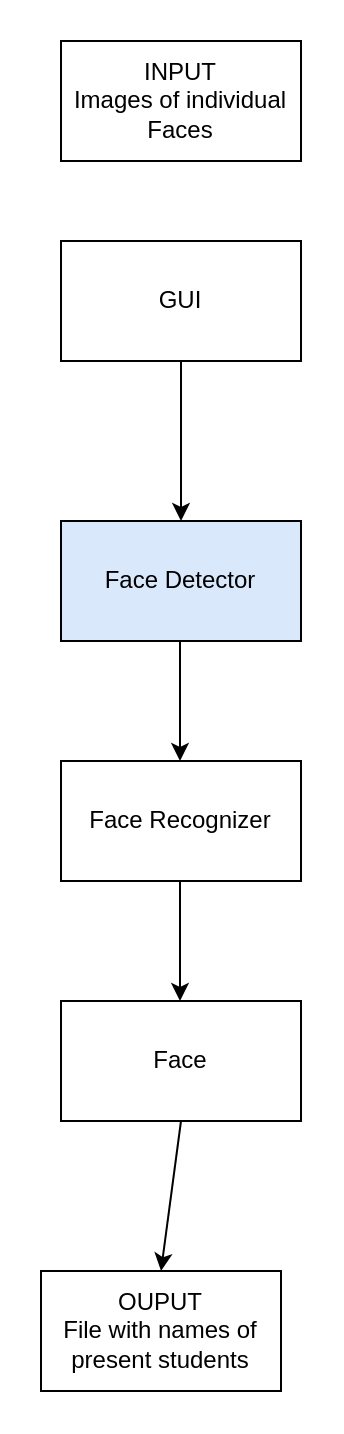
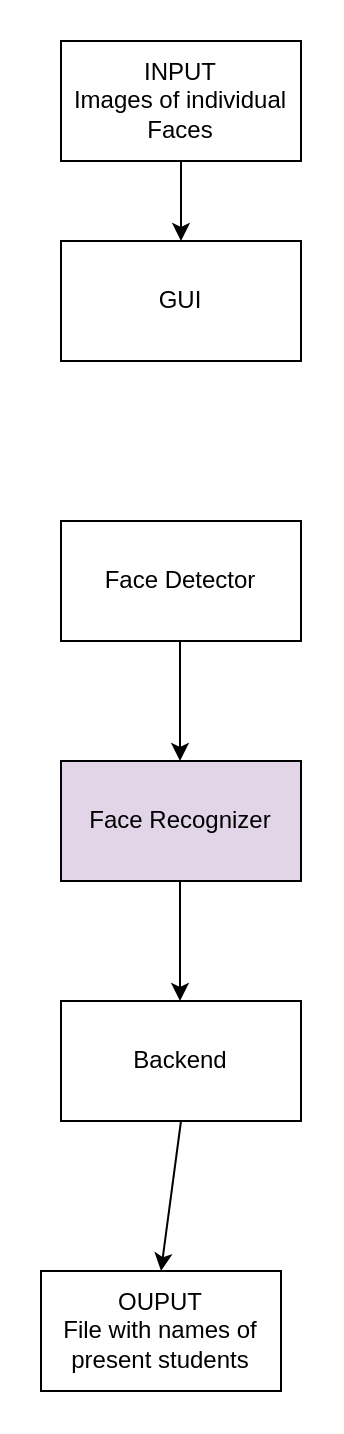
edge "INPUT Images of individual Faces" -> "GUI": added
edge "GUI" -> "Face Detector": removed
node "Face Detector": fillcolor #dae8fc -> #ffffff
node "Face Recognizer": fillcolor #ffffff -> #e1d5e7
node "Face": label "Face" -> "Backend"
